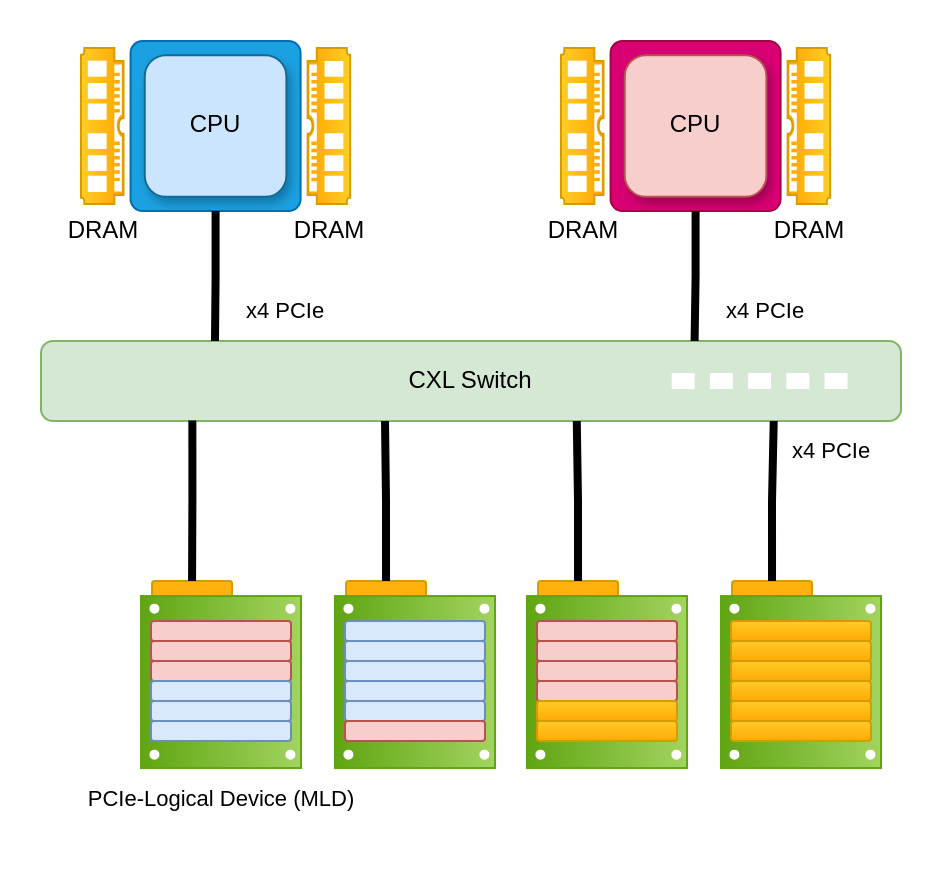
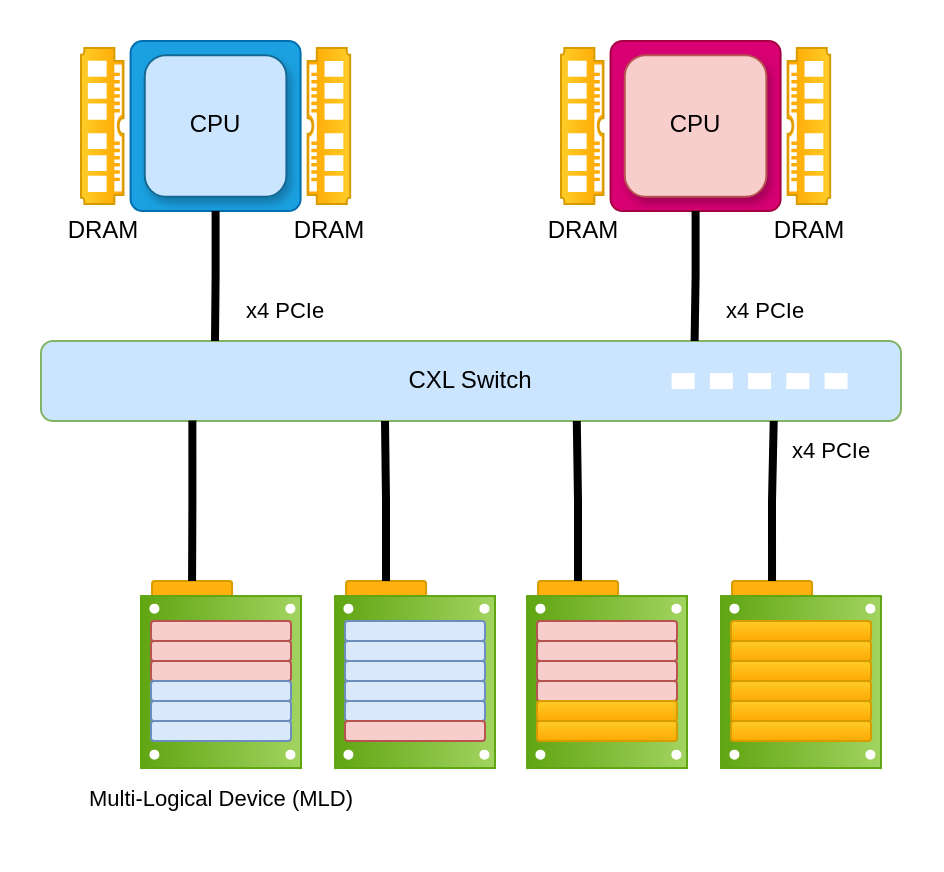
node "CXL Switch": fillcolor #d5e8d4 -> #cce5ff
node "PCIe-Logical Device (MLD)": label "PCIe-Logical Device (MLD)" -> "Multi-Logical Device (MLD)"
